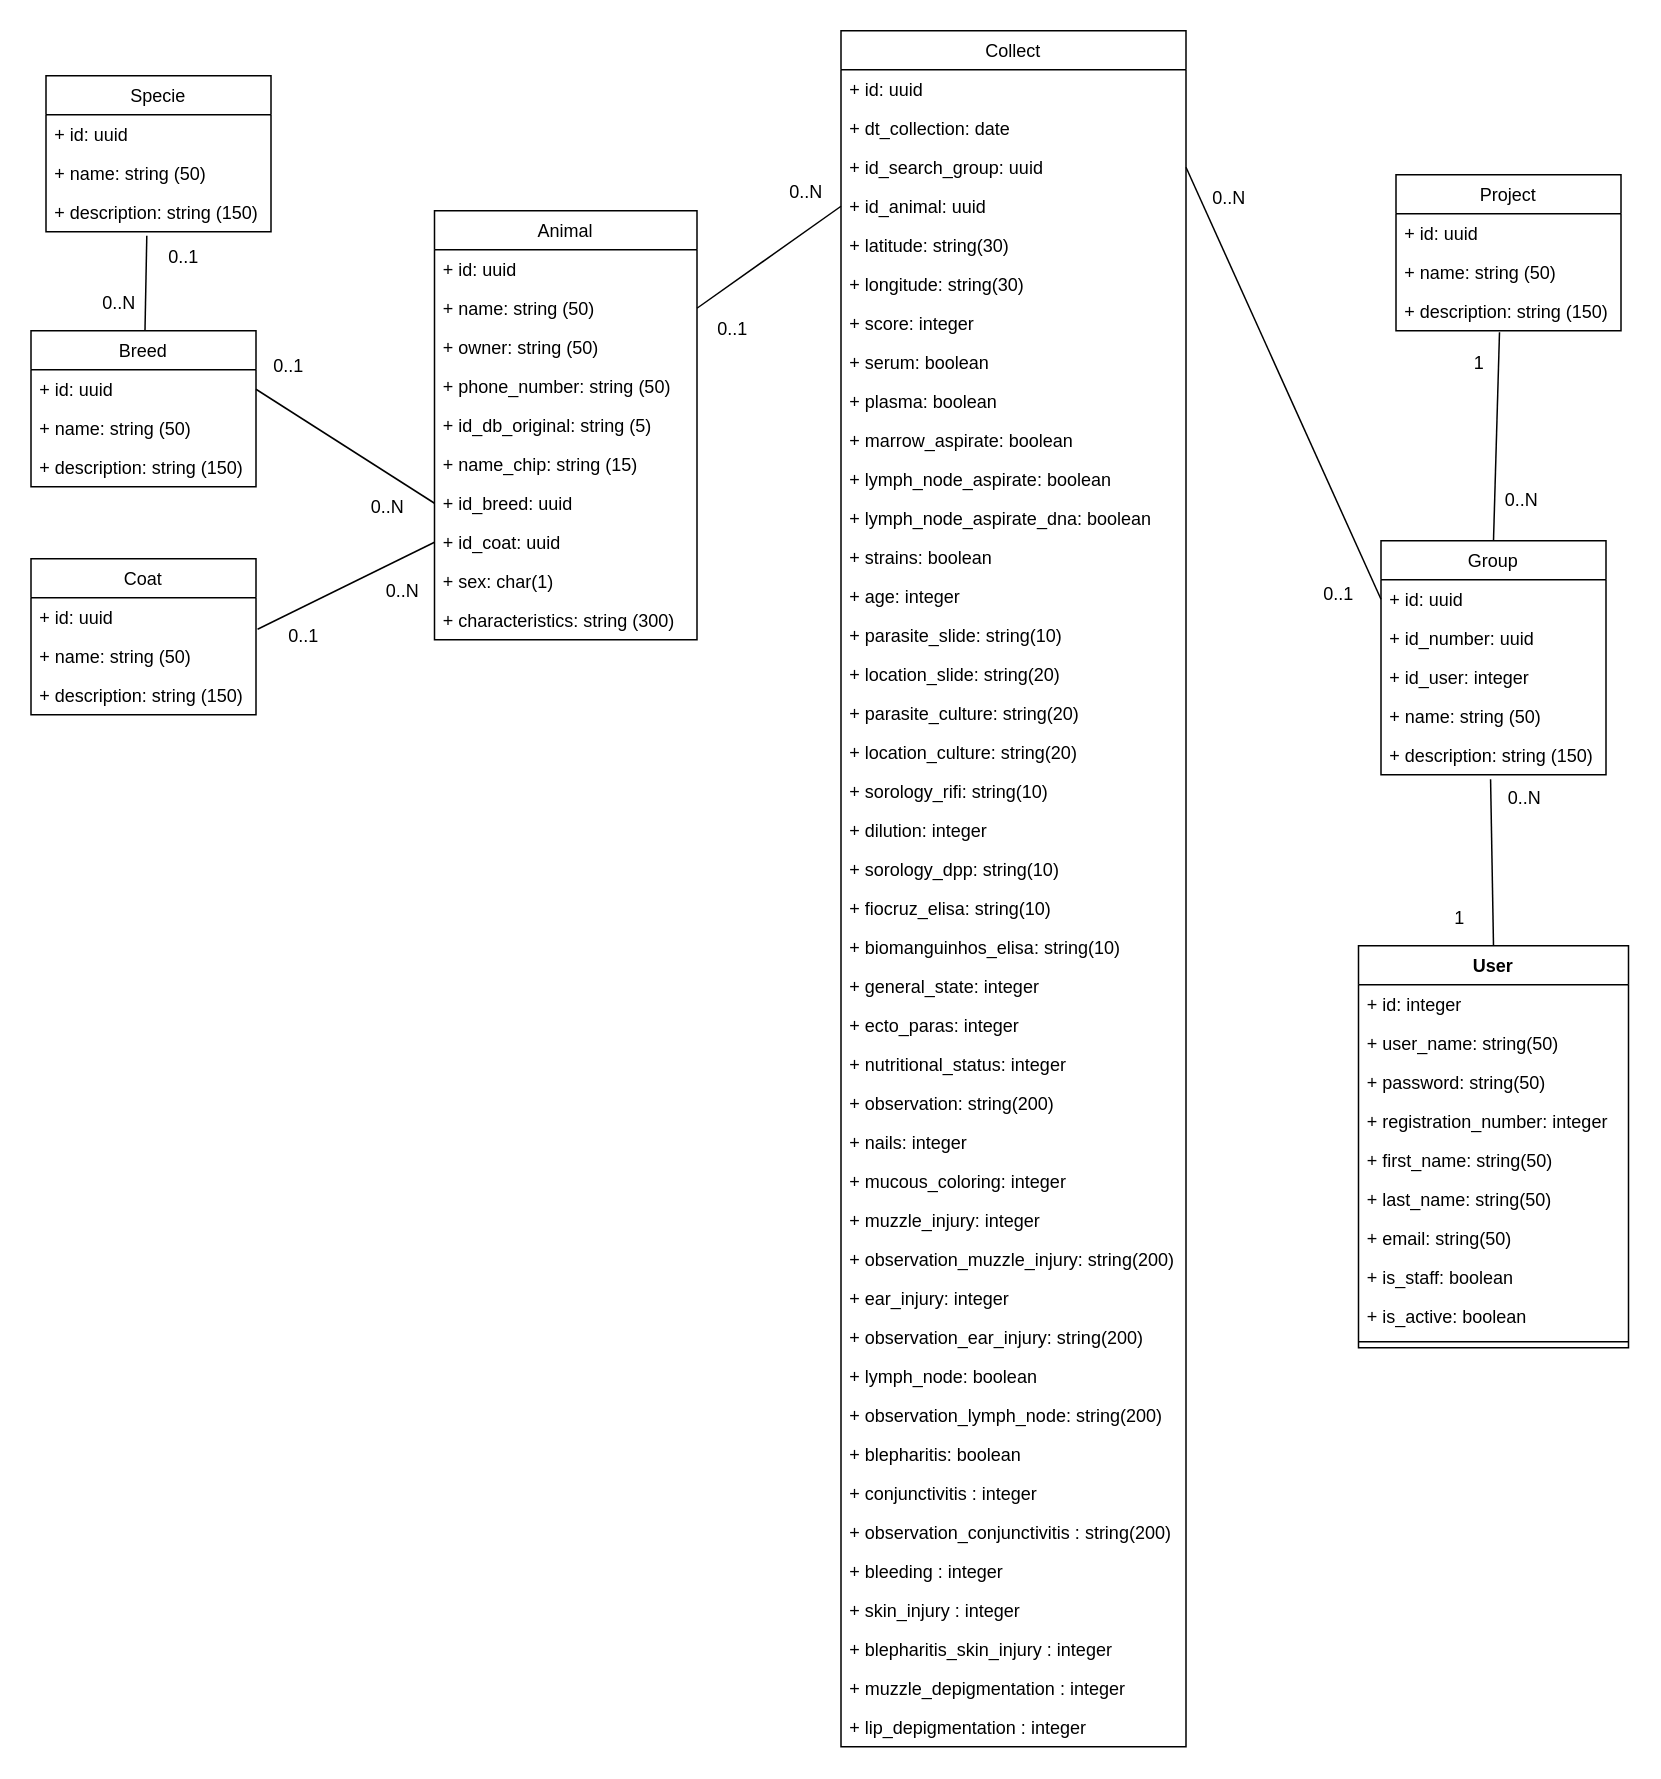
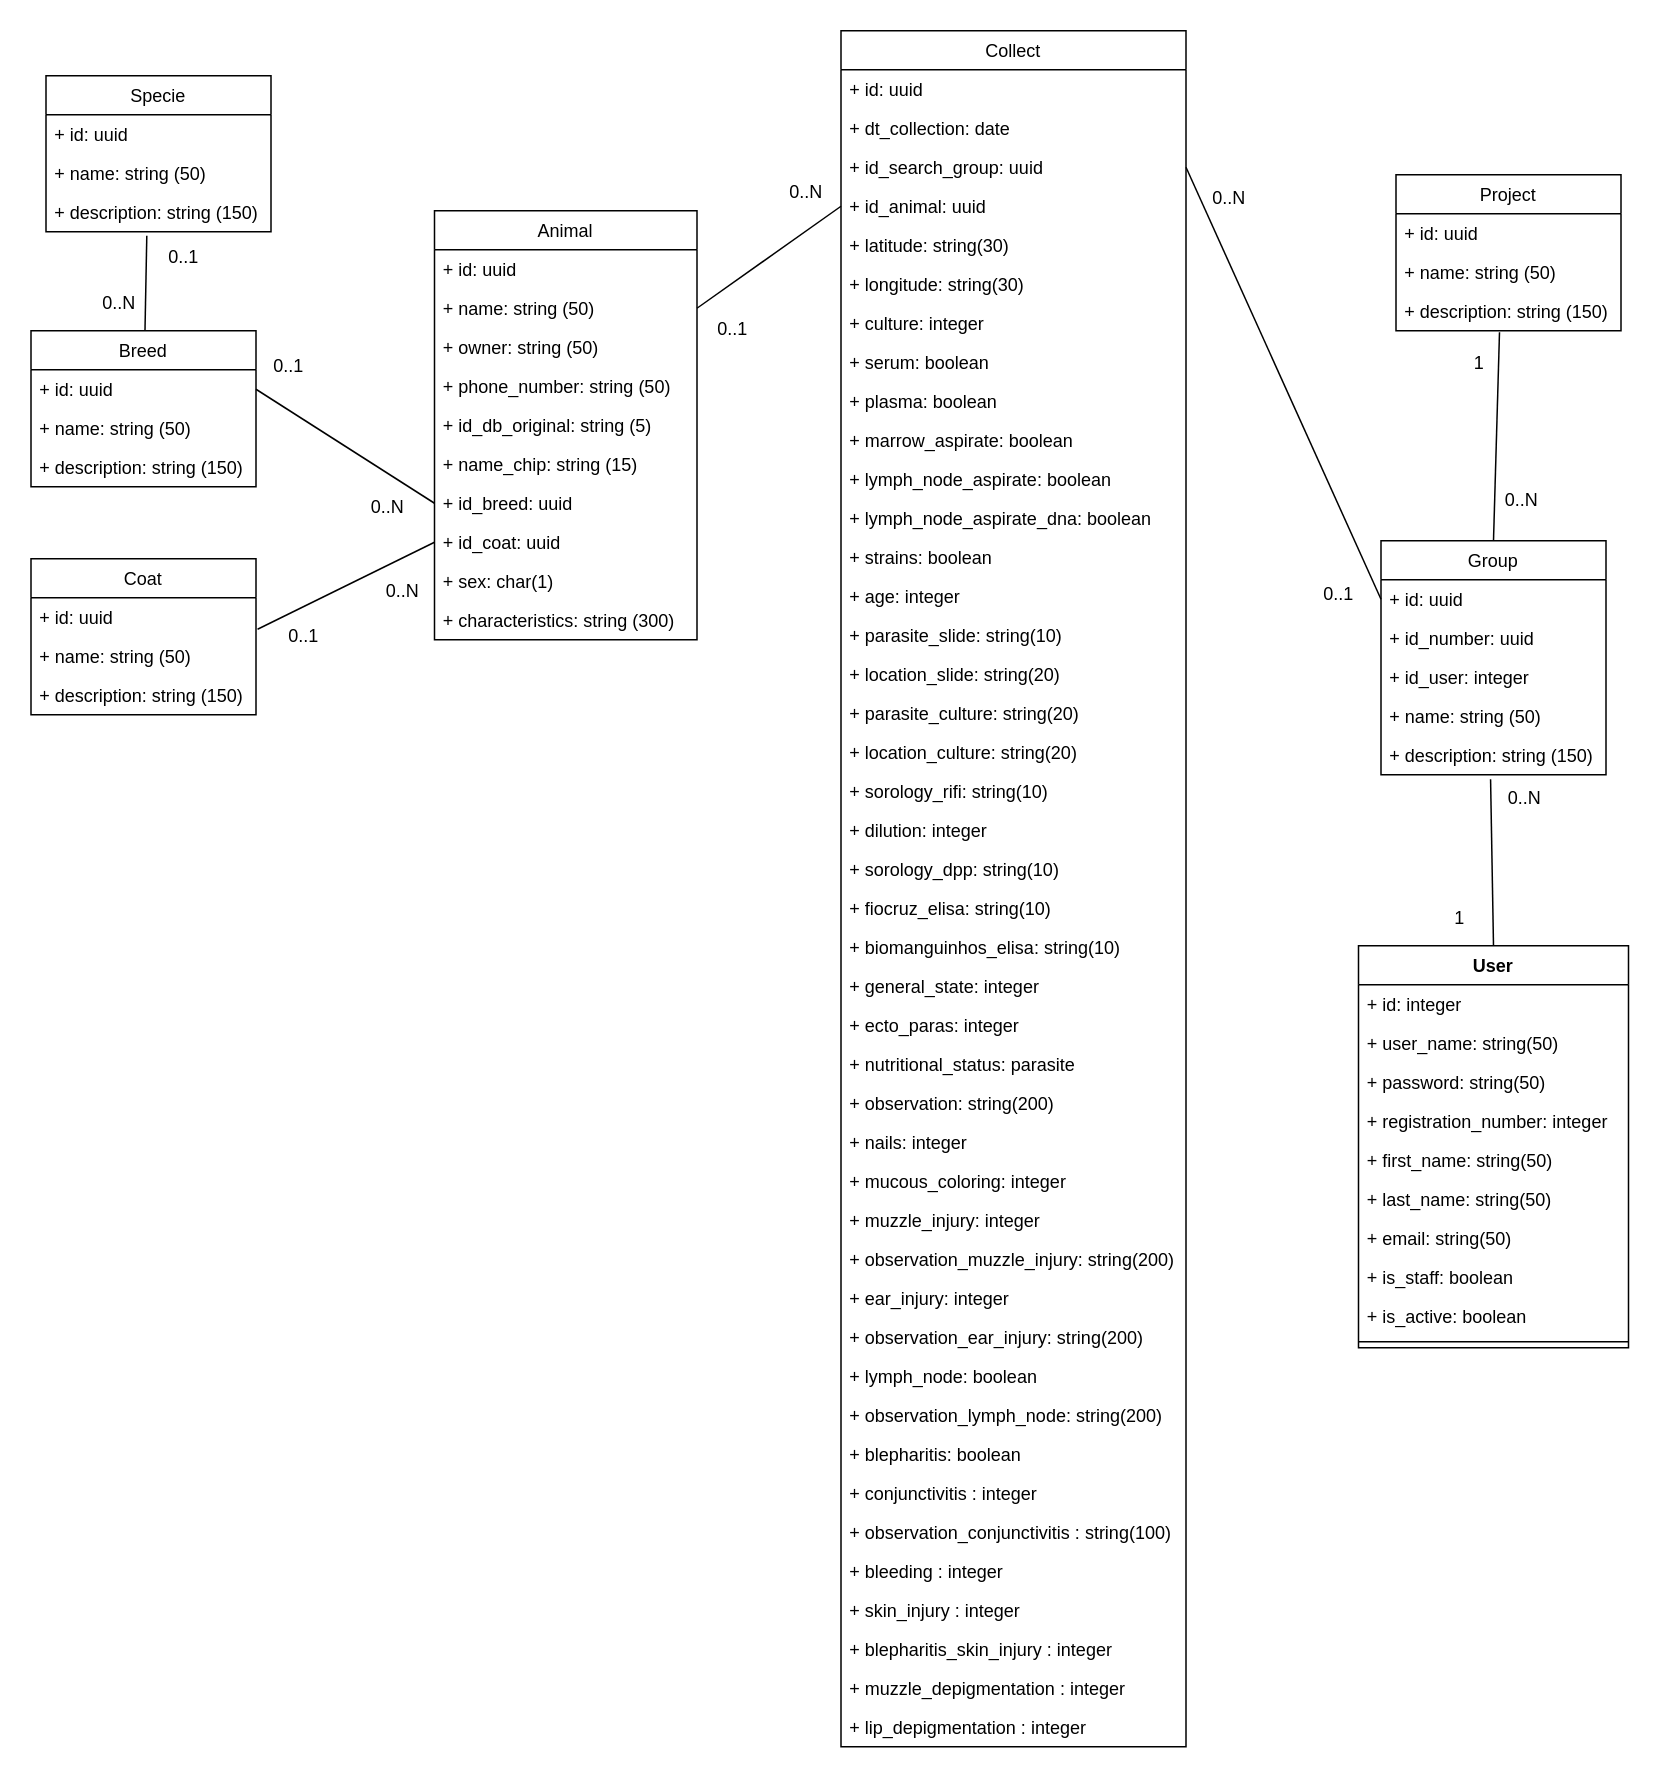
node "+ score: integer": label "+ score: integer" -> "+ culture: integer"
node "+ nutritional_status: integer": label "+ nutritional_status: integer" -> "+ nutritional_status: parasite"
node "+ observation_conjunctivitis : string(200)": label "+ observation_conjunctivitis : string(200)" -> "+ observation_conjunctivitis : string(100)"
